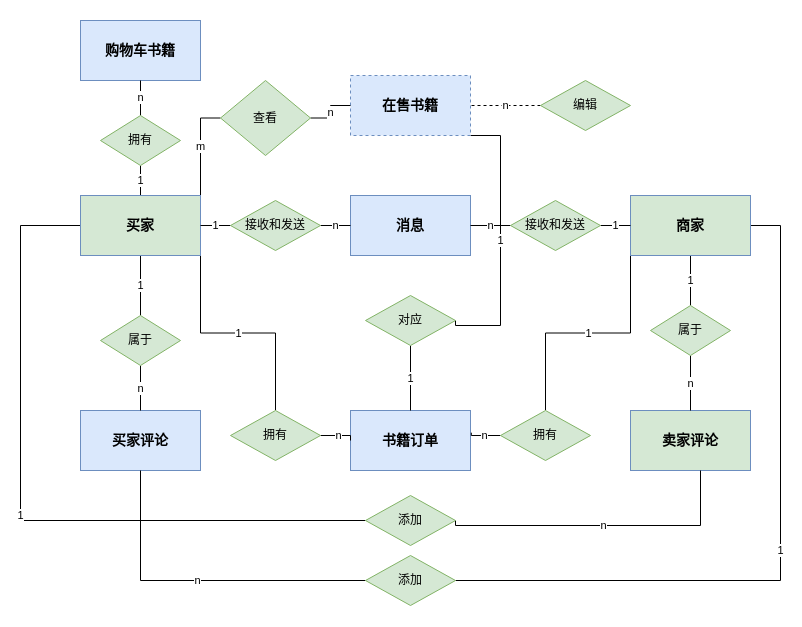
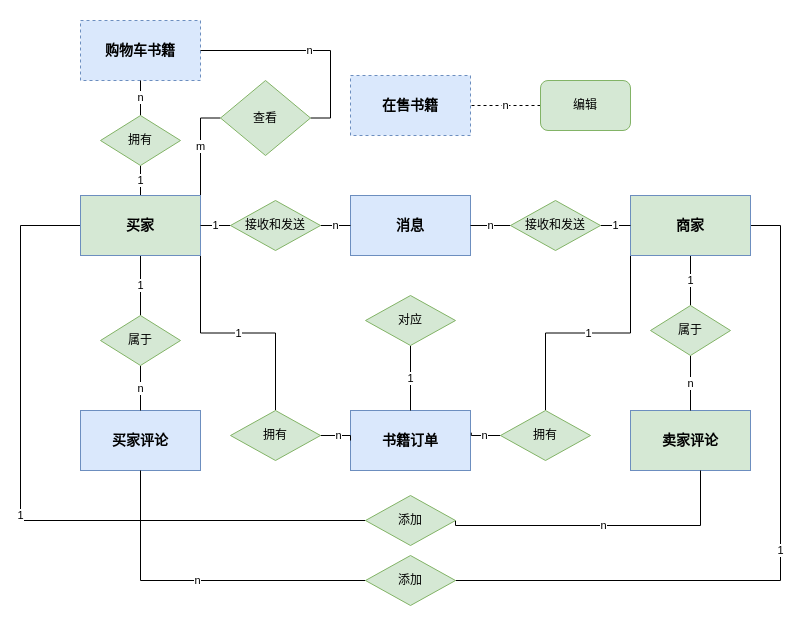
node "购物车书籍": style solid -> dashed
edge "在售书籍" -- "查看": now "购物车书籍" -- "查看"
node "编辑": shape diamond -> rounded rectangle
edge "在售书籍" -- "对应": removed, label "1"
